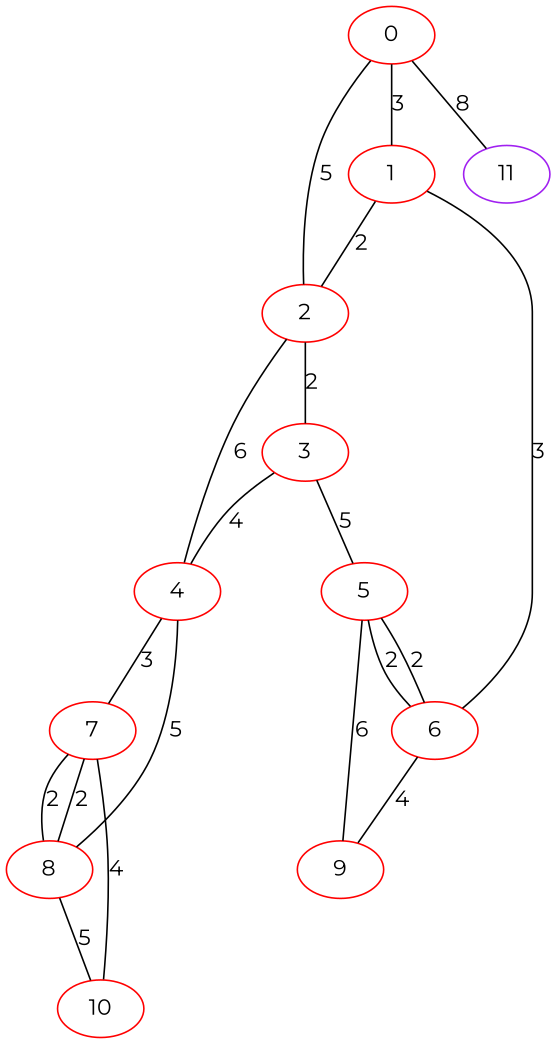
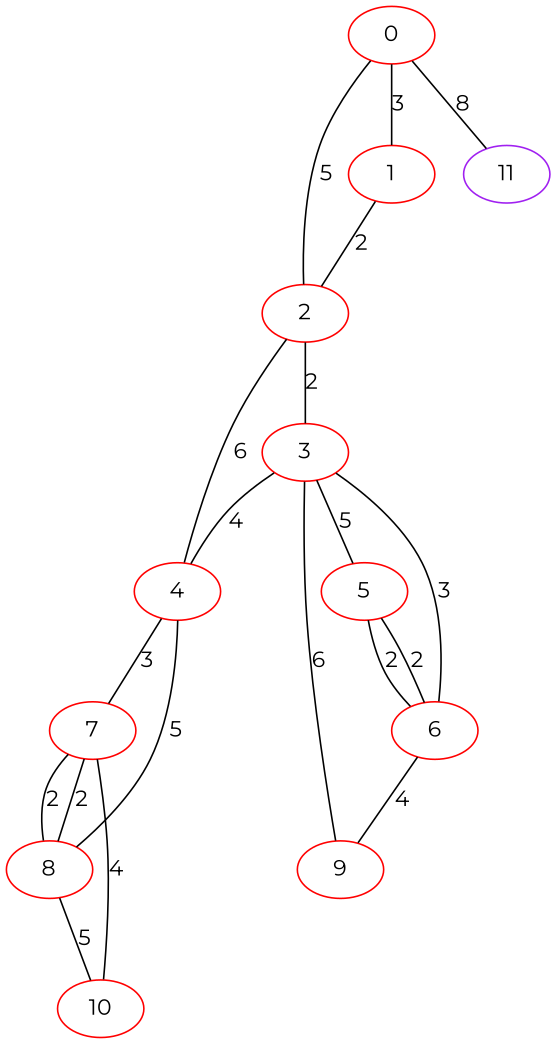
edge "1" -- "6": now "3" -- "6"
edge "5" -- "9": now "3" -- "9"
